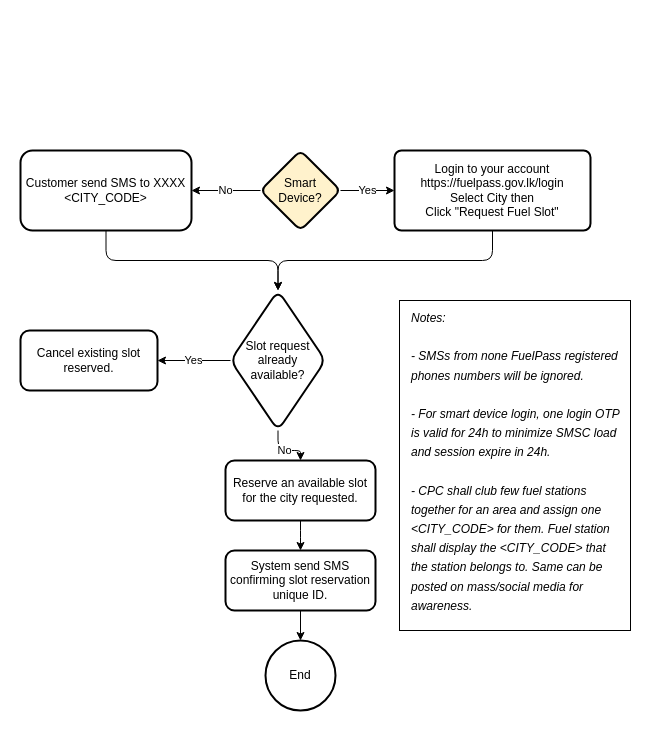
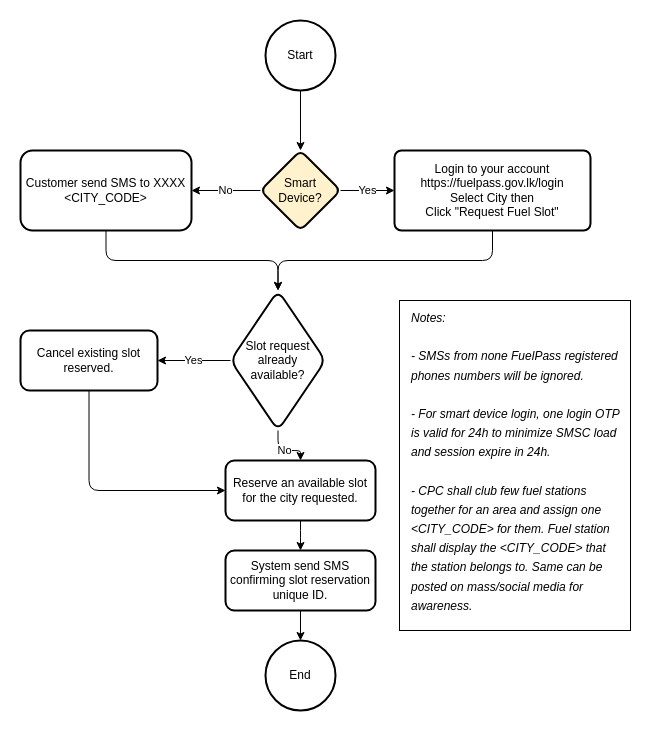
node "Start": added
edge "Start" -> "Smart Device?": added
edge "Cancel existing slot reserved." -> "Reserve an available slot for the city requested.": added
